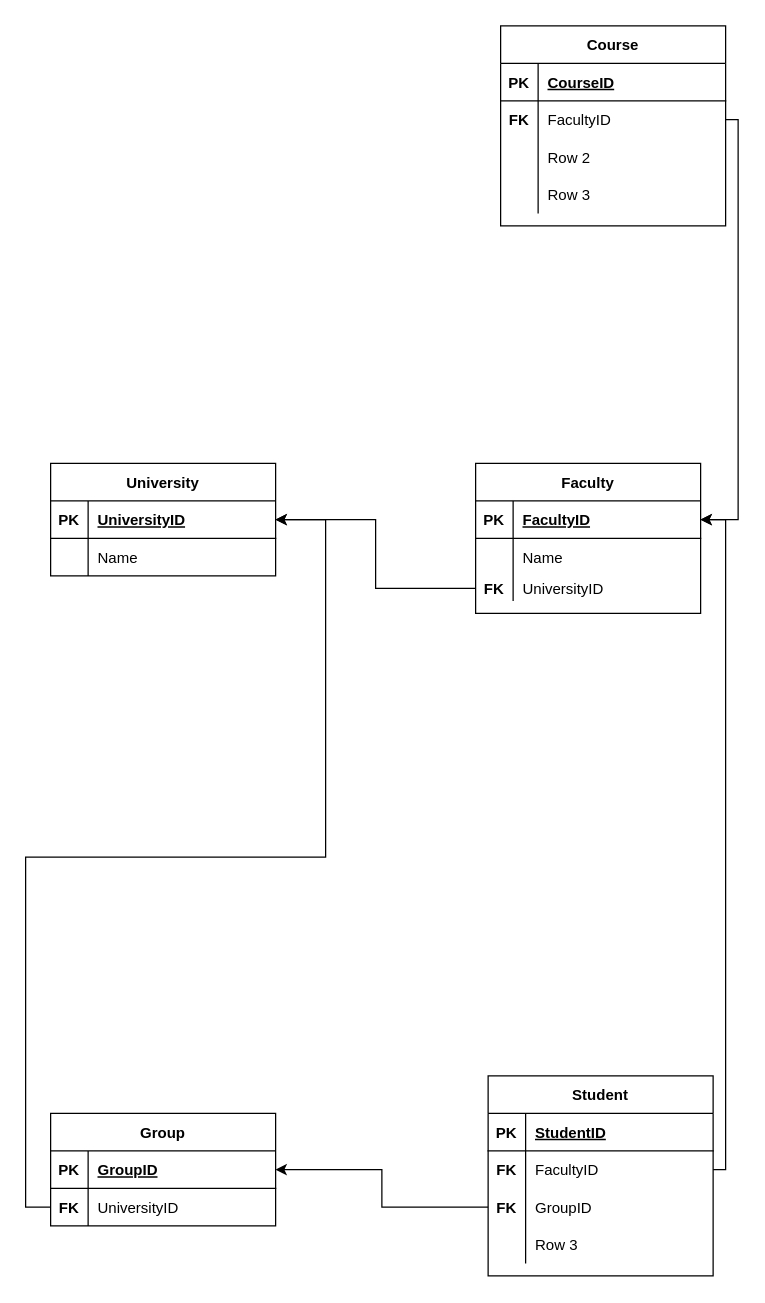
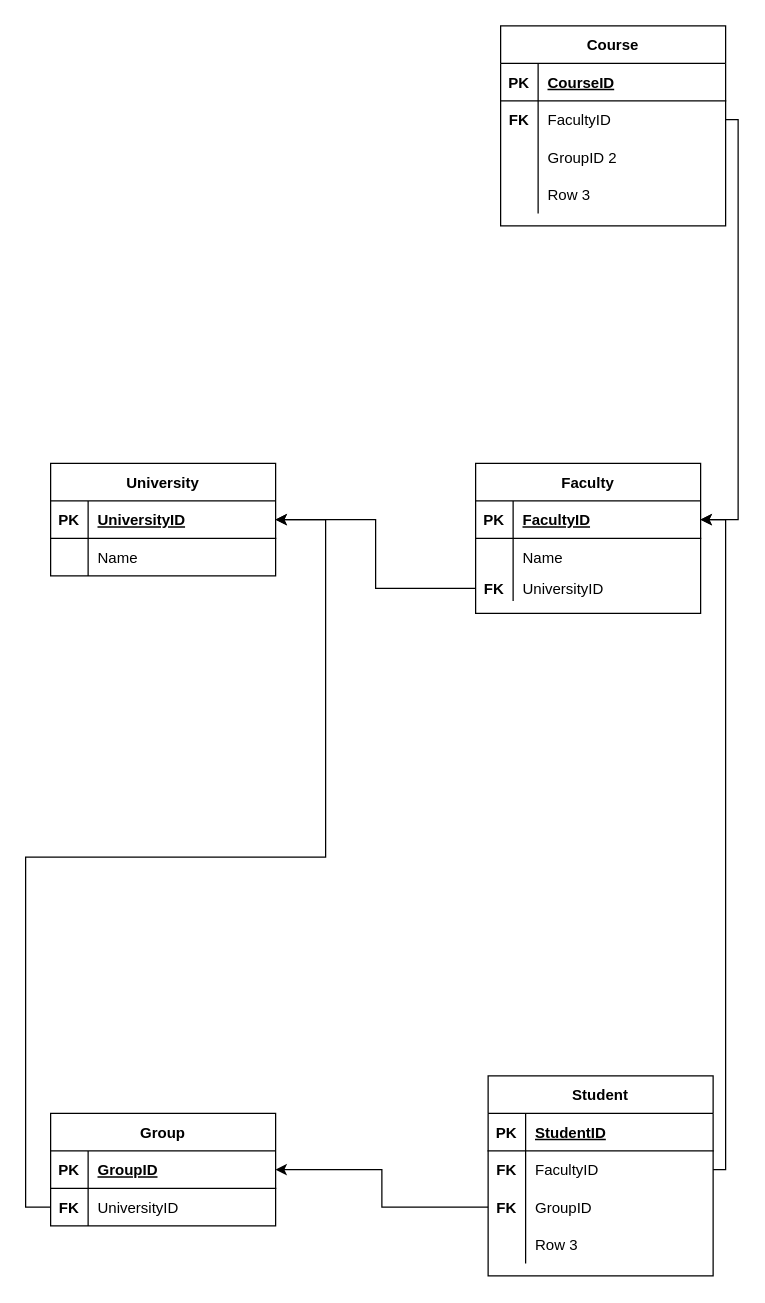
node "Row 2": label "Row 2" -> "GroupID 2"
